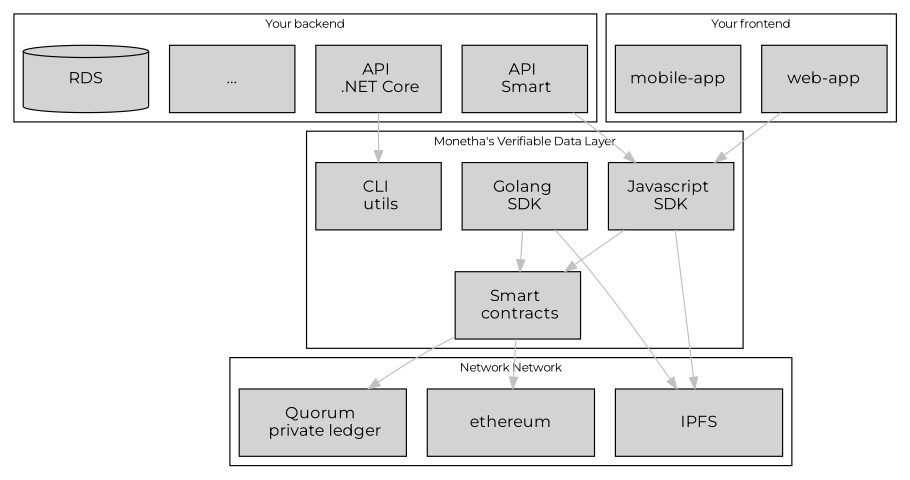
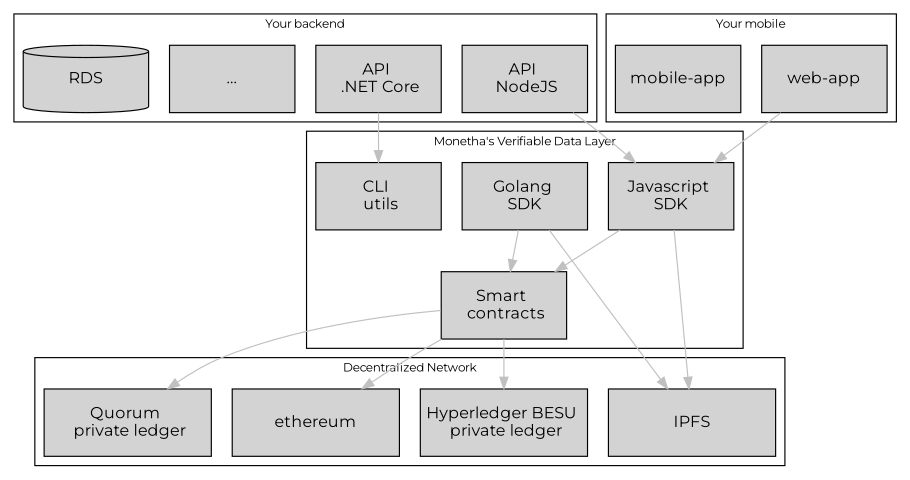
cluster "Your frontend": label "Your frontend" -> "Your mobile"
node "API Smart": label "API Smart" -> "API NodeJS"
cluster "Network Network": label "Network Network" -> "Decentralized Network"
node "Hyperledger BESU private ledger": added
